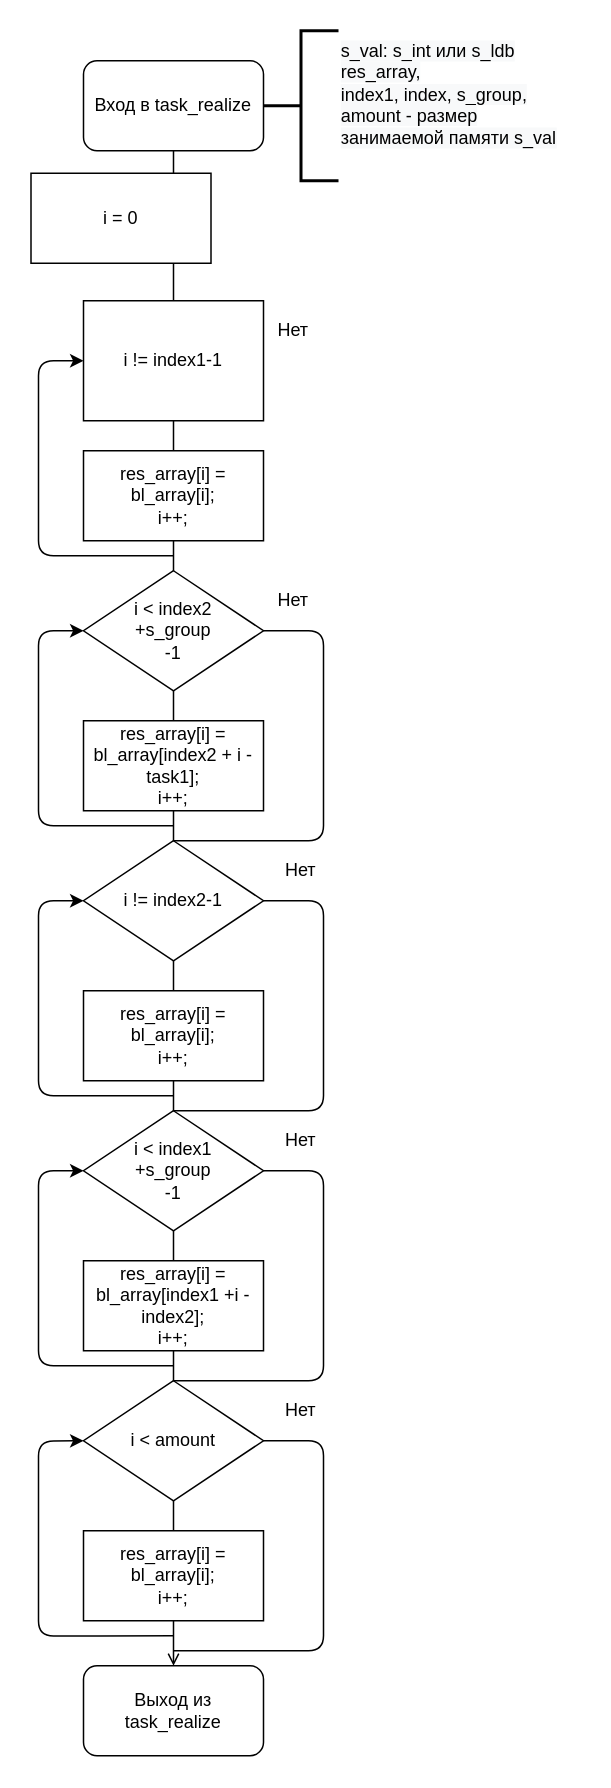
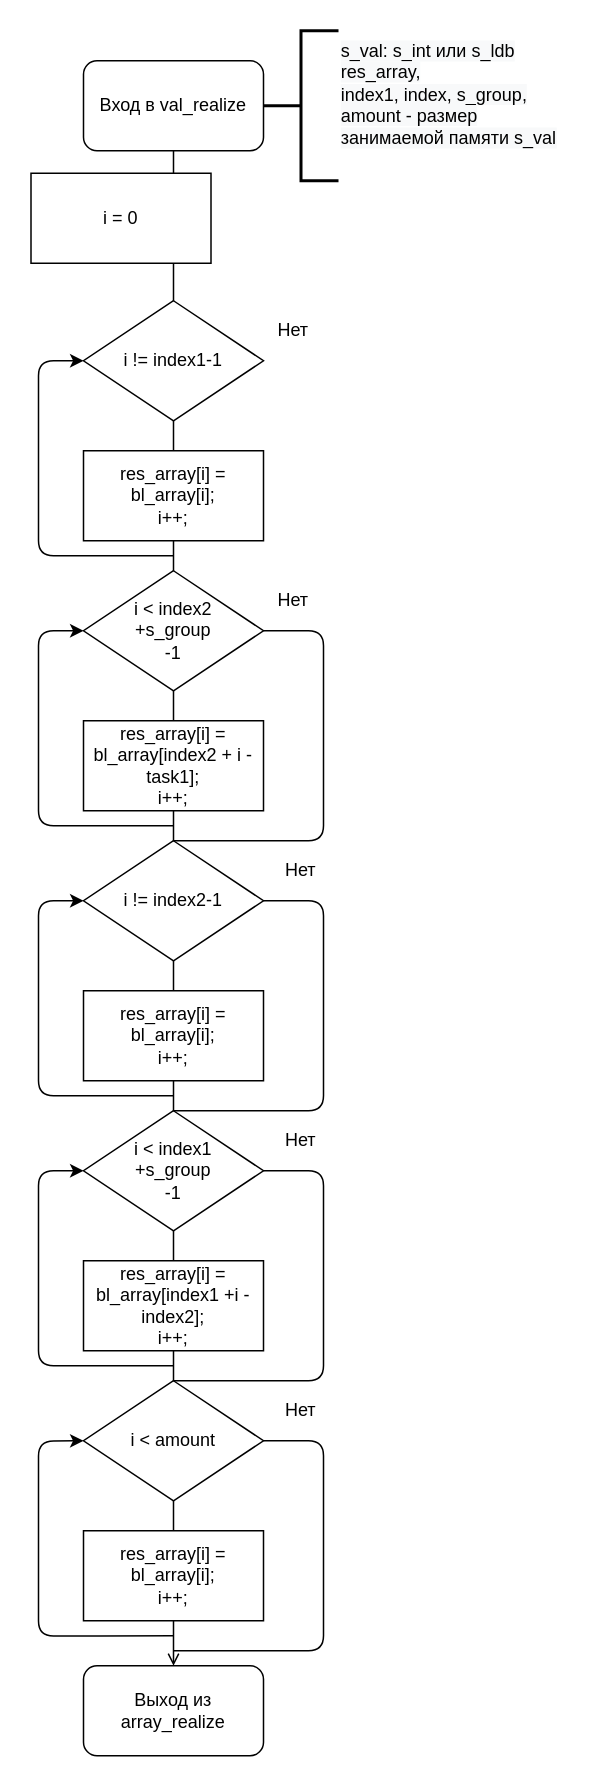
node "Вход в task_realize": label "Вход в task_realize" -> "Вход в val_realize"
node "i != index1-1": shape rectangle -> diamond
node "Выход из task_realize": label "Выход из task_realize" -> "Выход из array_realize"
